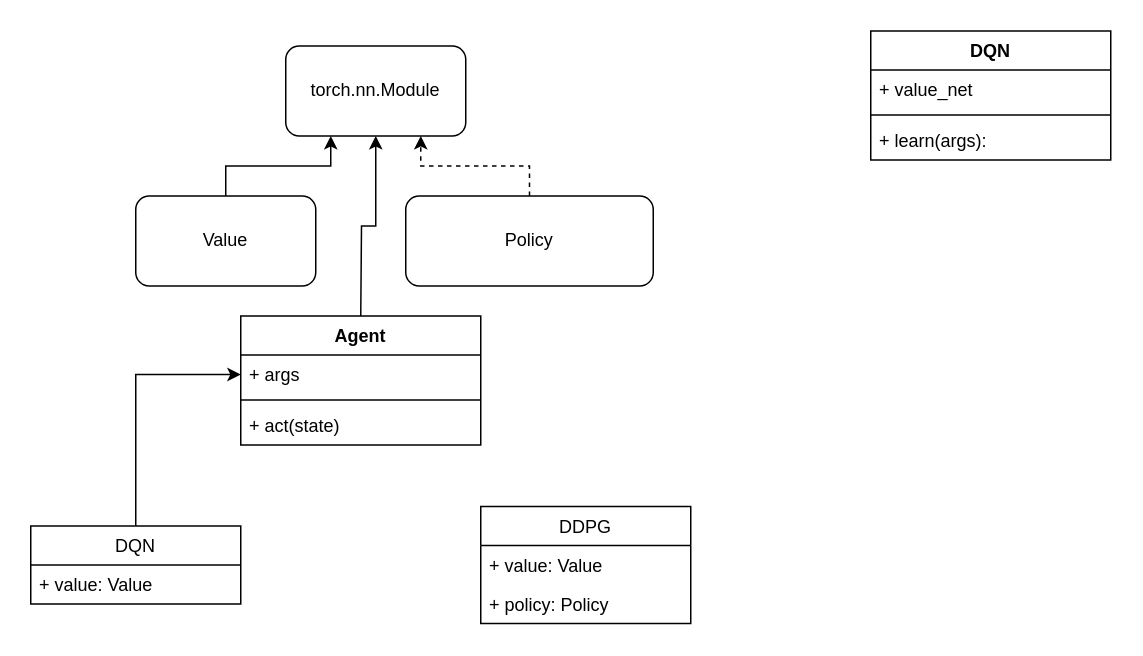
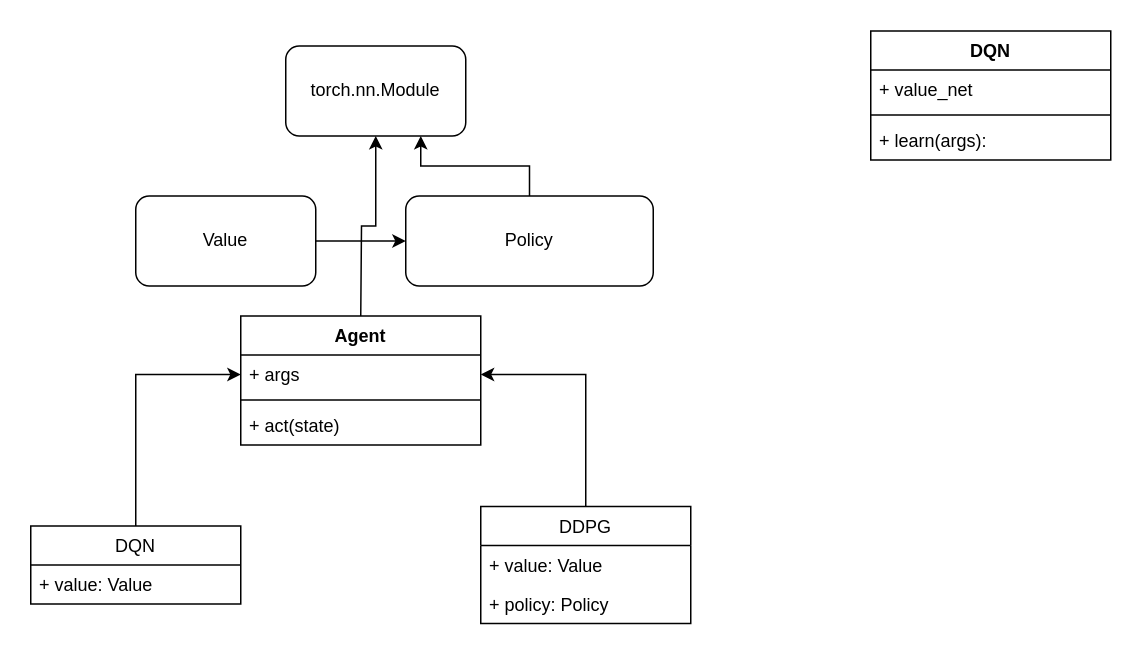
edge "Value" -> "torch.nn.Module": now "Value" -> "Policy"
edge "Policy" -> "torch.nn.Module": style dashed -> solid
edge "DDPG" -> "+ args": added
